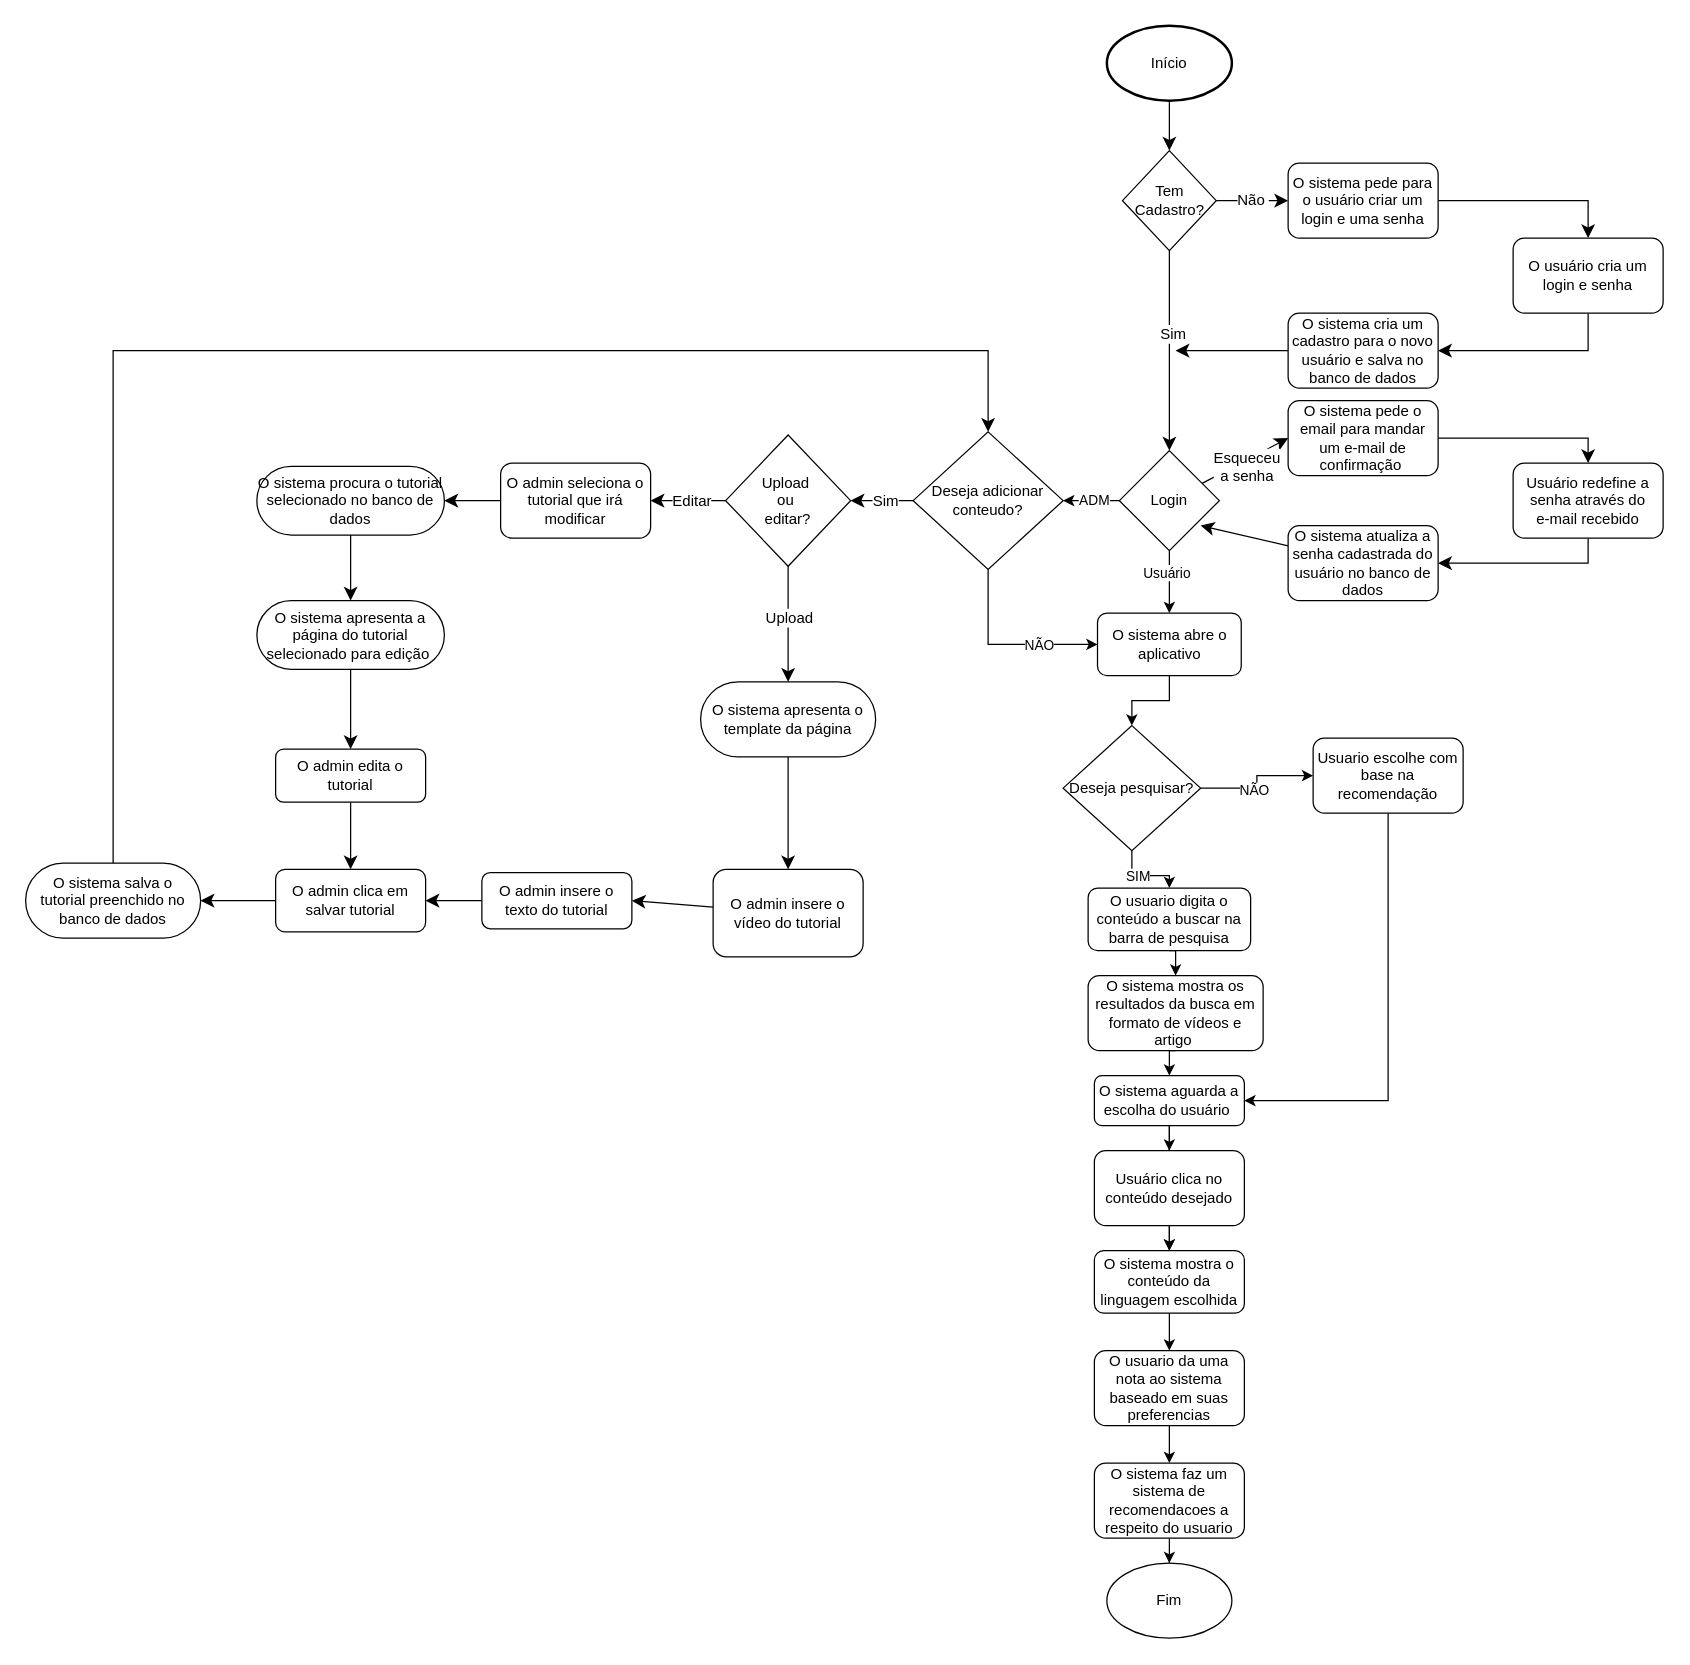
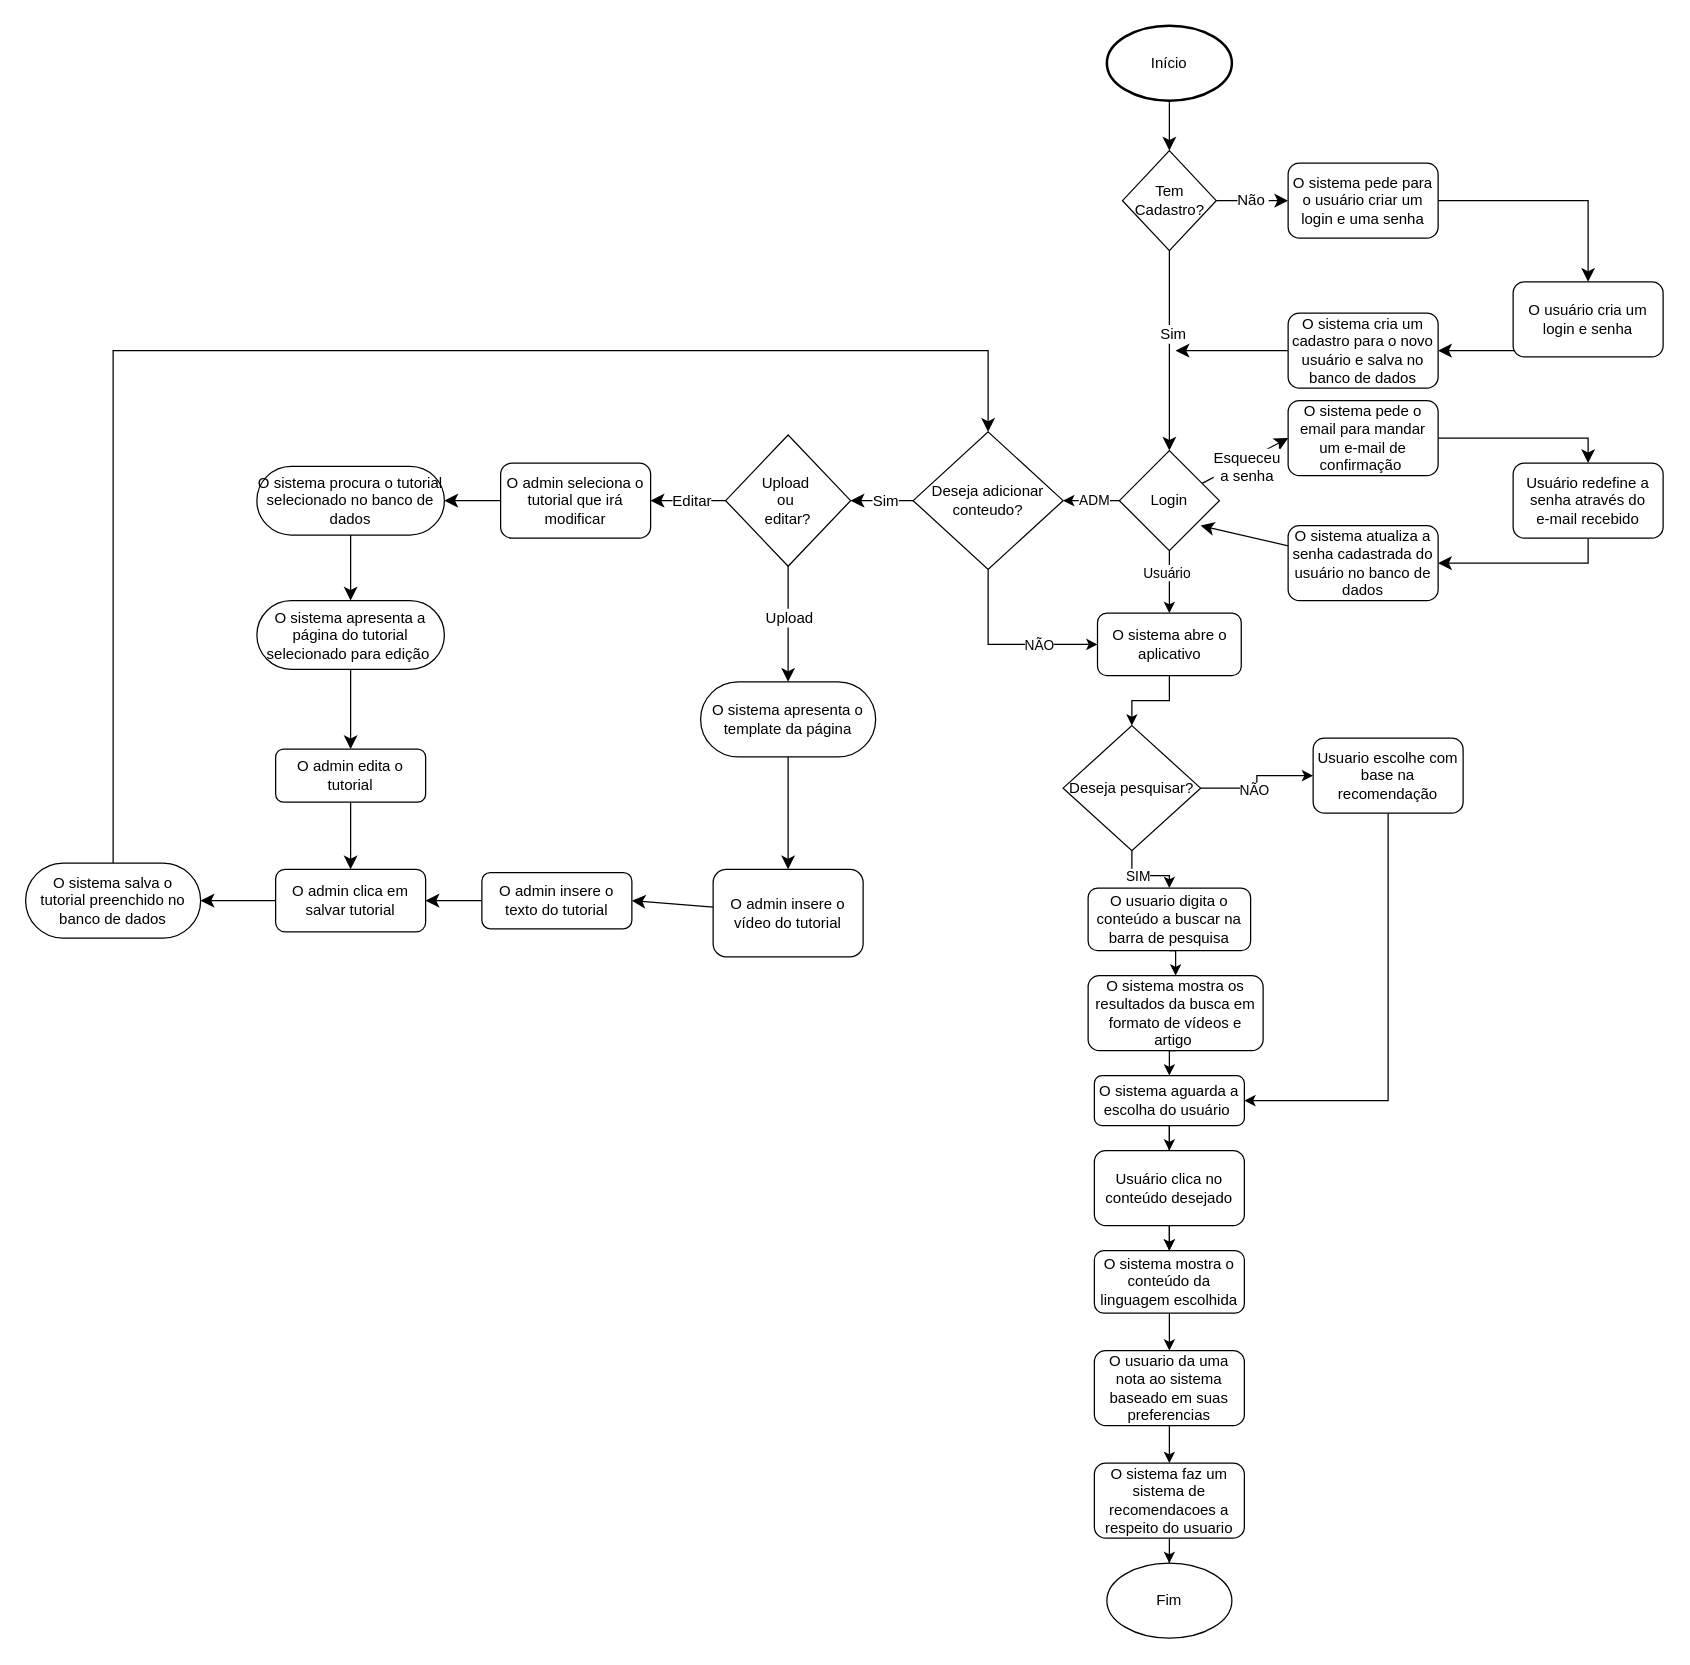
node "O usuário cria um login e senha": moved (1588, 276) -> (1588, 319)
